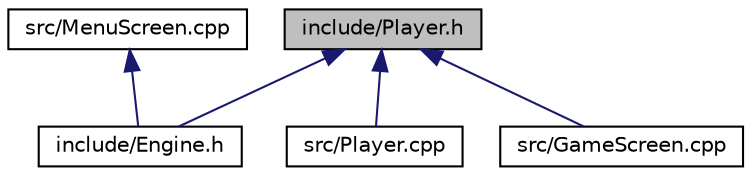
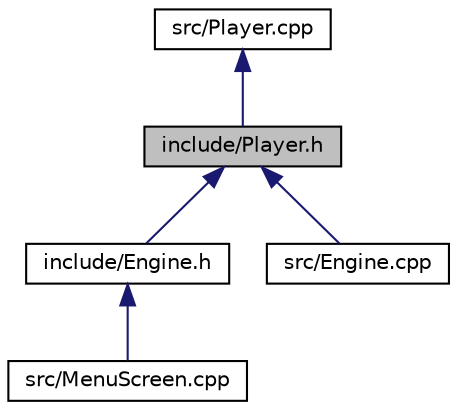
edge "include/Engine.h" -> "src/MenuScreen.cpp": reversed
edge "src/Player.cpp" -> "include/Player.h": reversed
node "src/GameScreen.cpp": label "src/GameScreen.cpp" -> "src/Engine.cpp"
